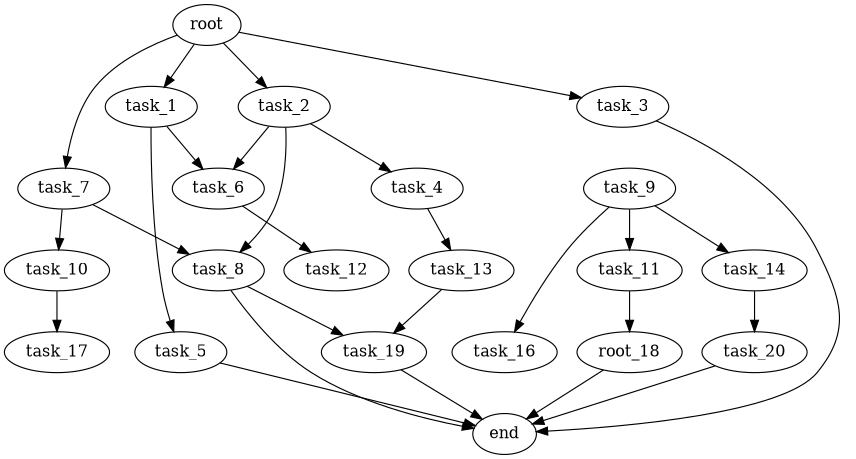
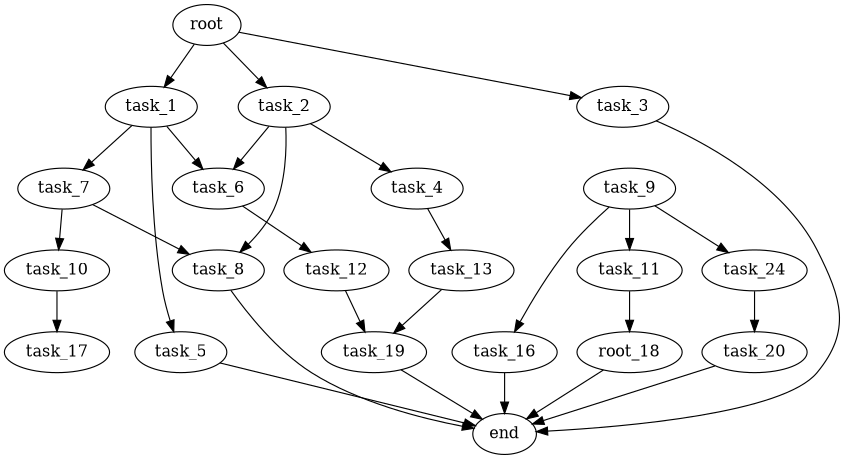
edge "root" -> "task_7": now "task_1" -> "task_7"
node "task_14": label "task_14" -> "task_24"
edge "task_8" -> "task_19": now "task_12" -> "task_19"
edge "task_16" -> "end": added
